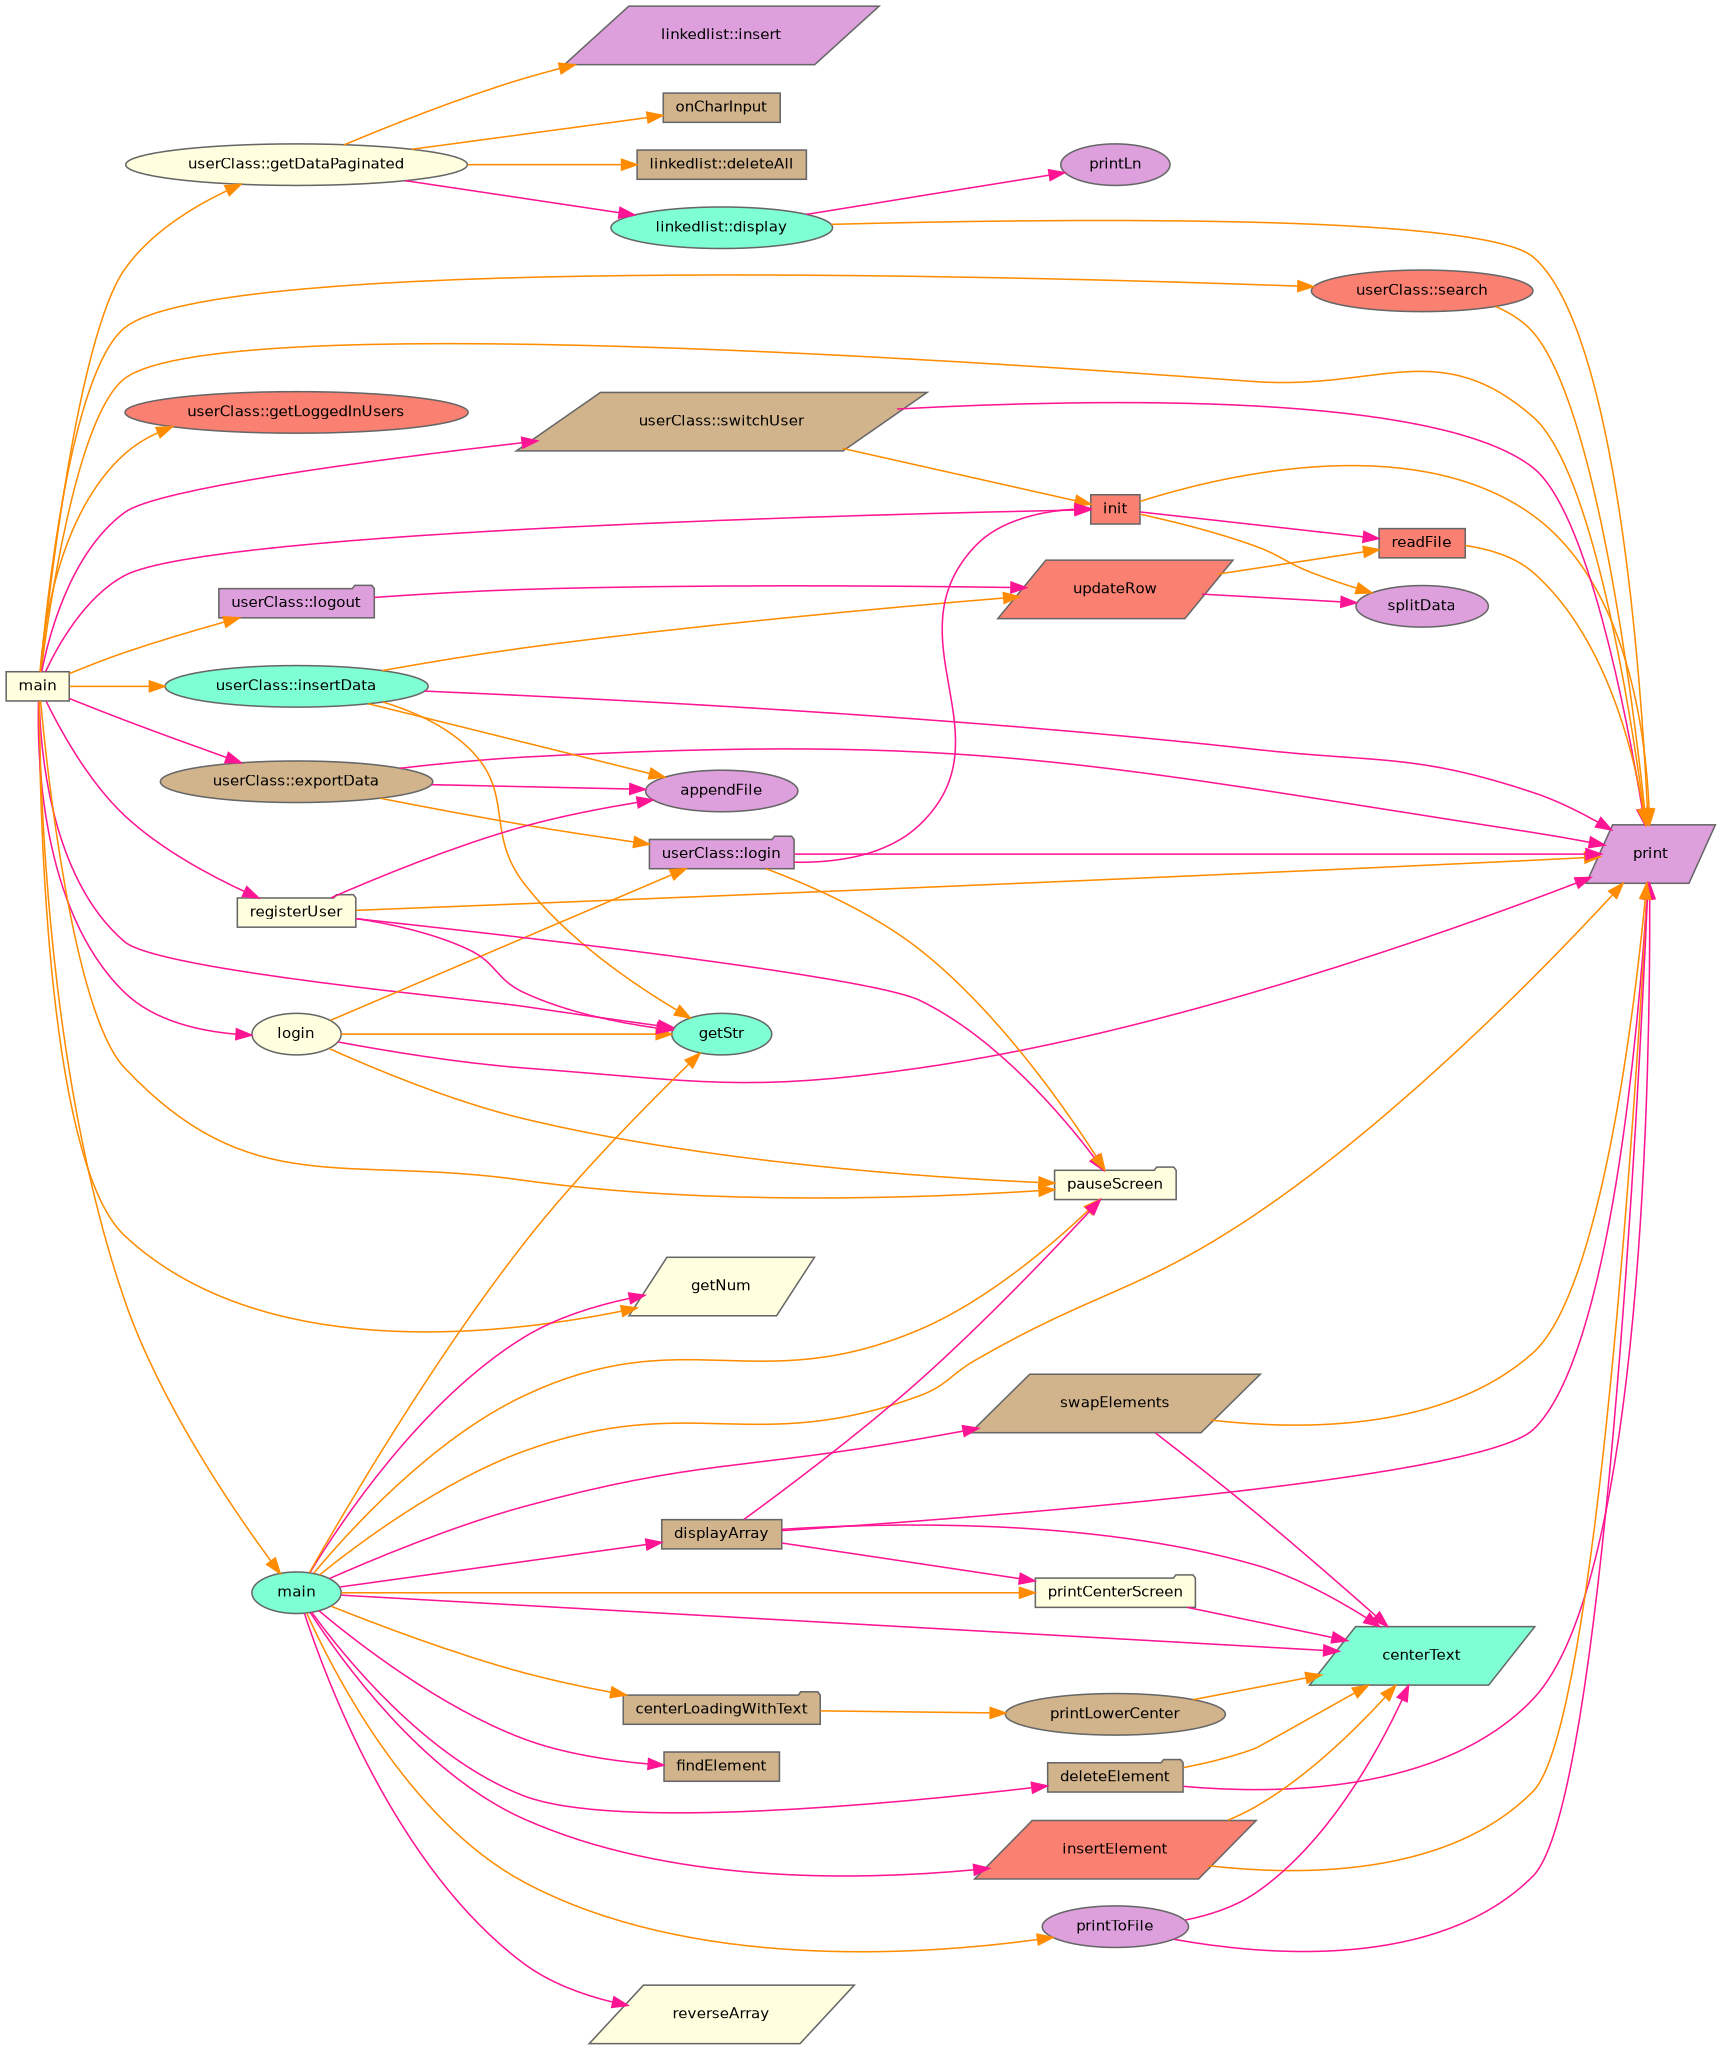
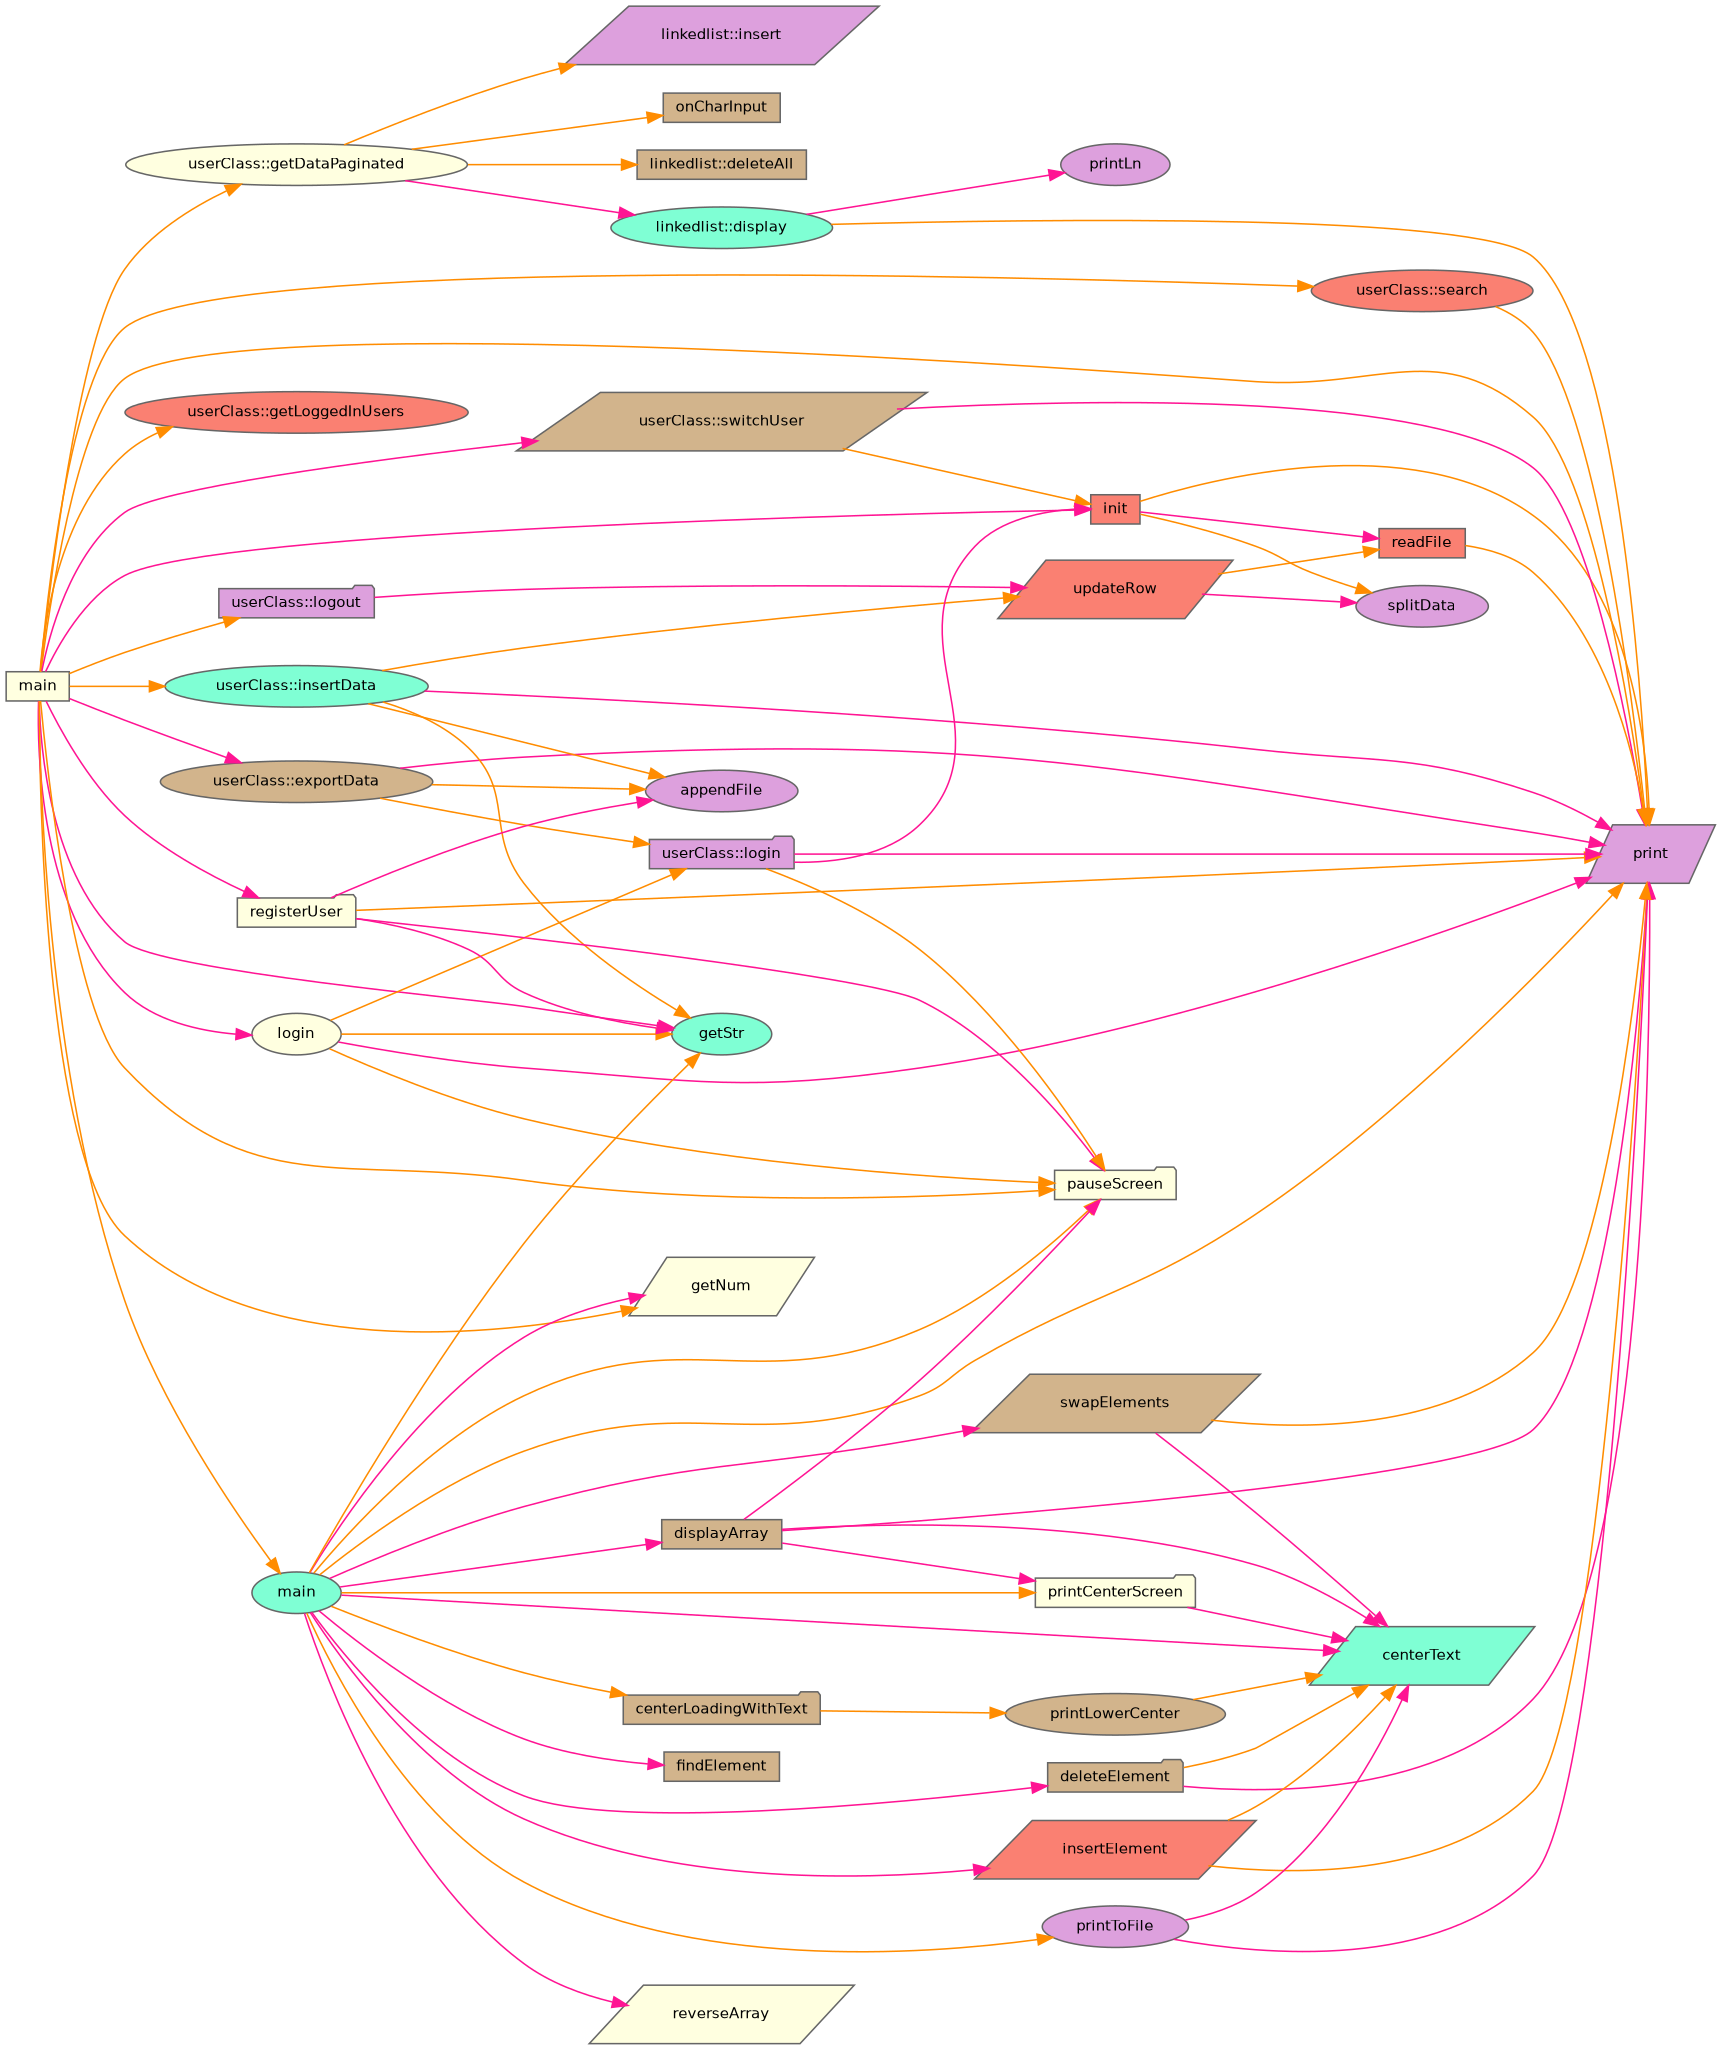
edge "userClass::exportData" -> "appendFile": color deeppink -> darkorange
